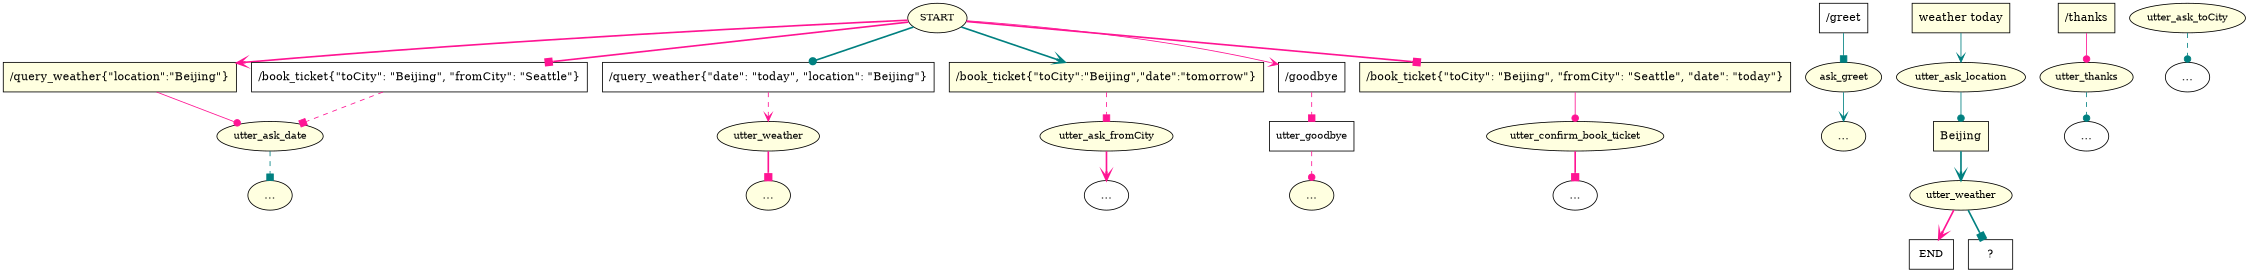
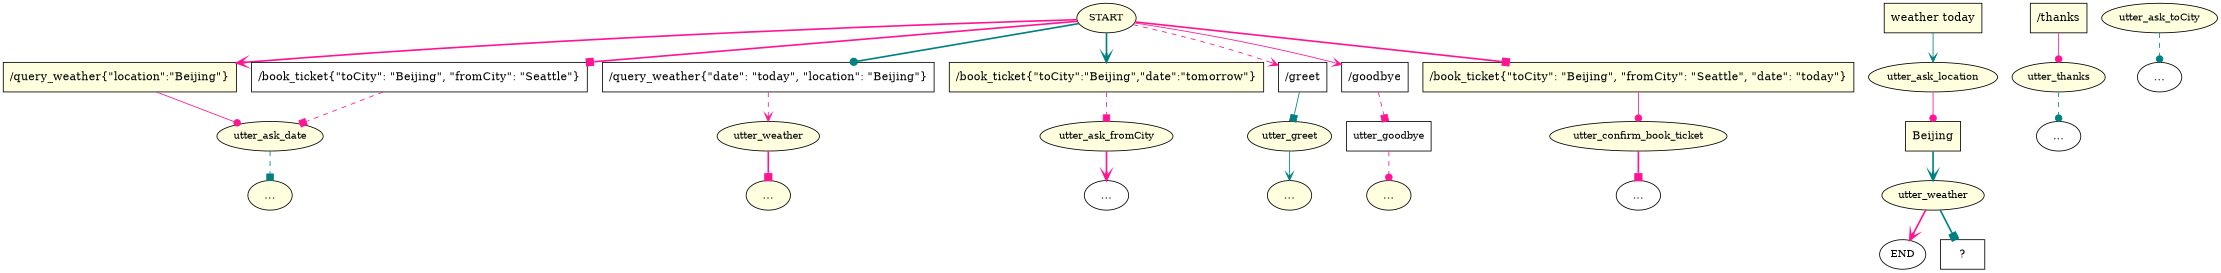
edge "START" -> "/greet": added
node "ask_greet": label "ask_greet" -> "utter_greet"
edge "utter_ask_location" -> "Beijing": color teal -> deeppink
node "END": shape box -> ellipse
